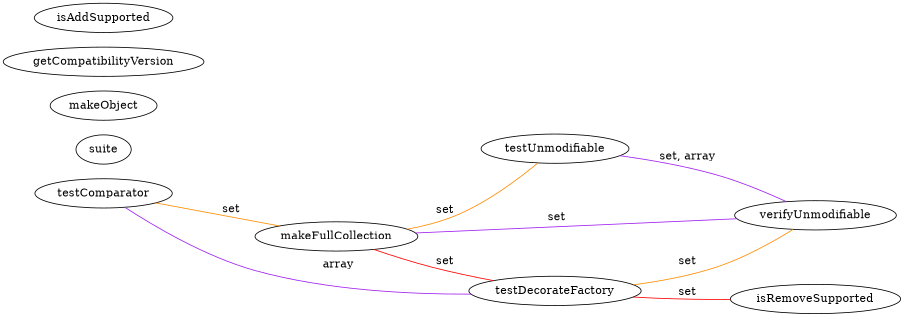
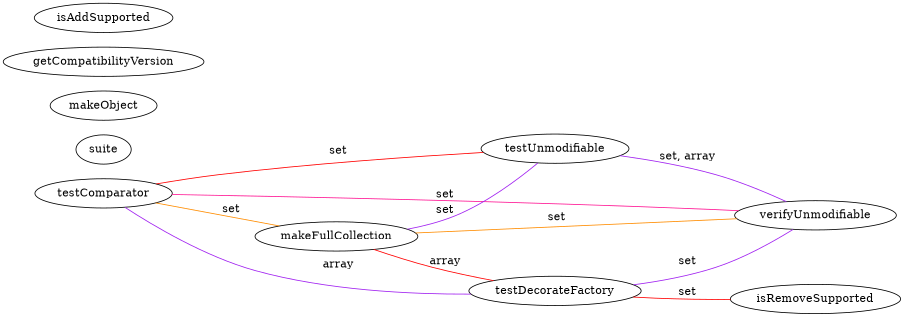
edge "testUnmodifiable" -- "testComparator": added, label "set"
edge "testComparator" -- "verifyUnmodifiable": added, label "set"
edge "testUnmodifiable" -- "makeFullCollection": color darkorange -> purple
edge "verifyUnmodifiable" -- "makeFullCollection": color purple -> darkorange
edge "makeFullCollection" -- "testDecorateFactory": label " set" -> " array"
edge "verifyUnmodifiable" -- "testDecorateFactory": color darkorange -> purple
